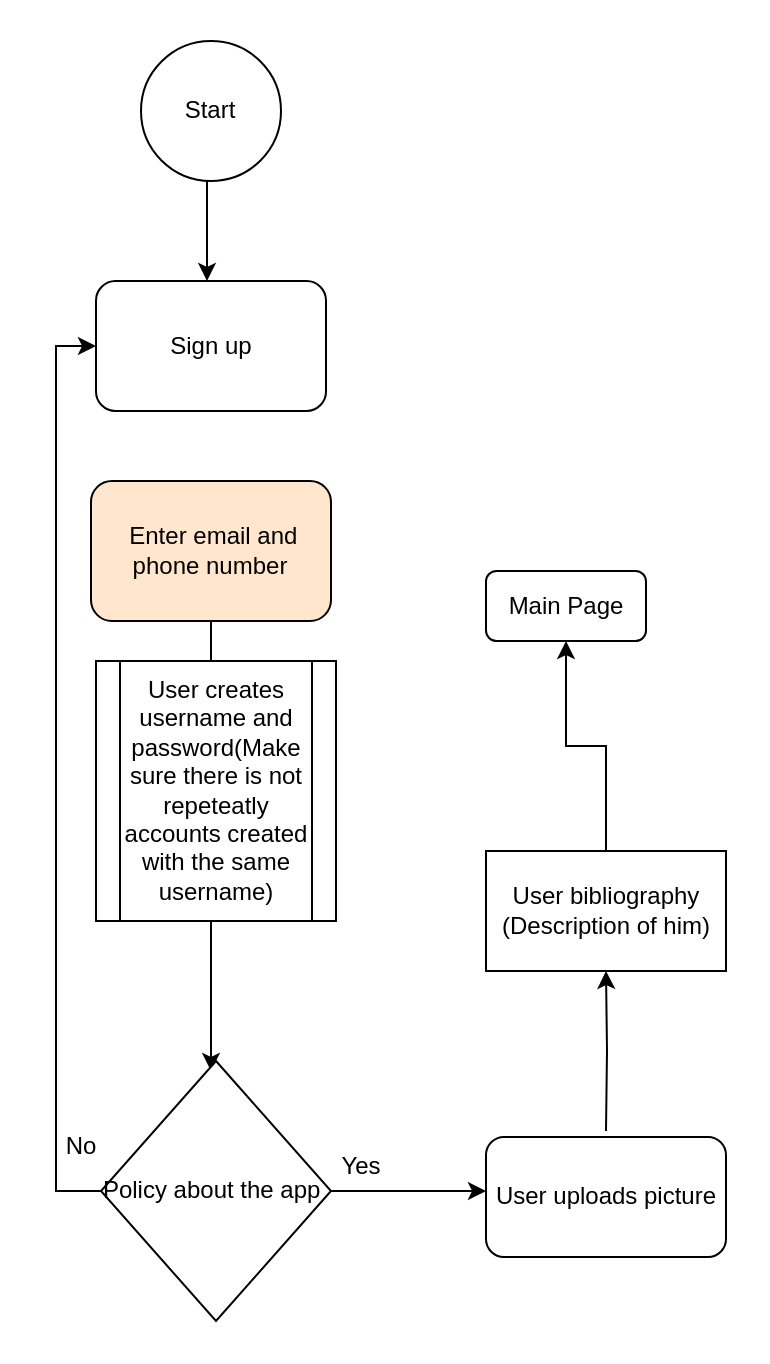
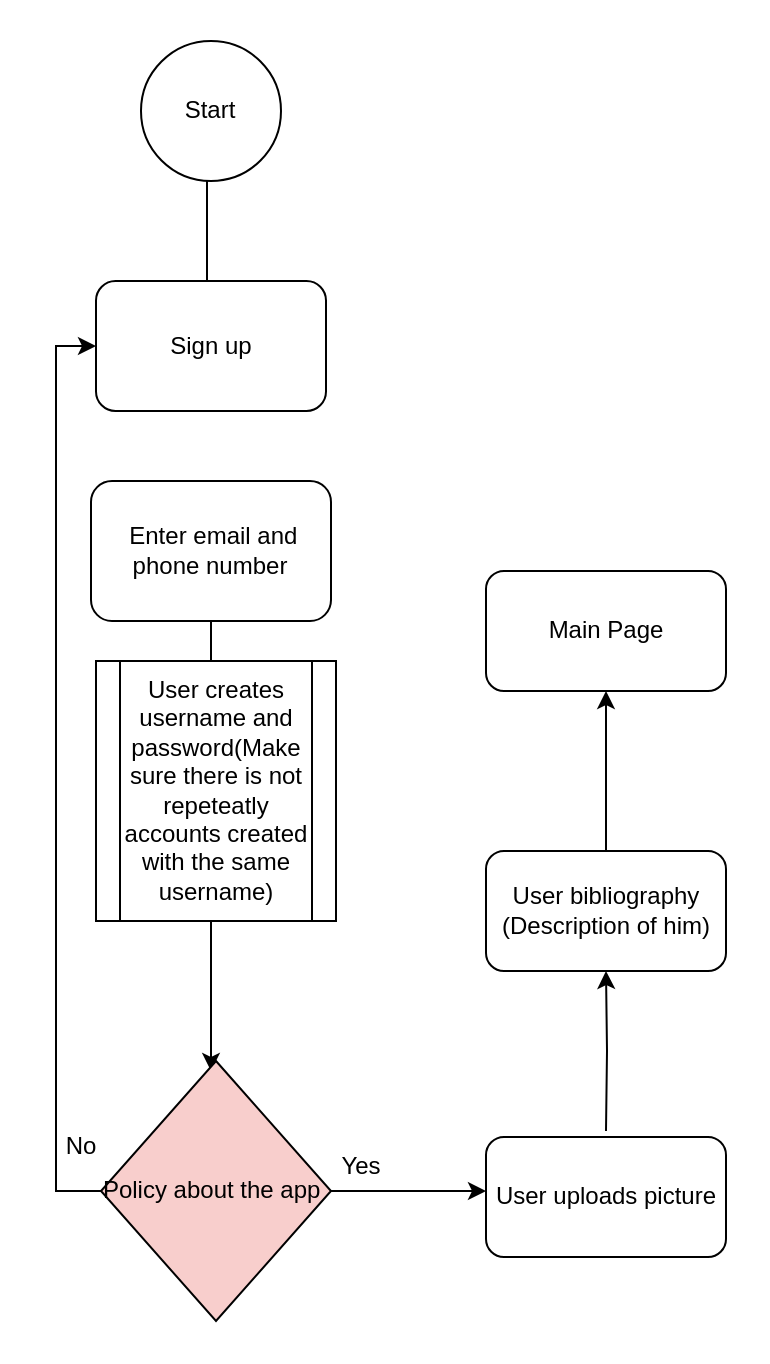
edge "Start" -> "Sign up": arrowhead classic -> none
node "Enter email and phone number": fillcolor #ffe6cc -> #ffffff
node "Main Page": size 160x70 -> 240x120
node "User bibliography (Description of him)": shape rectangle -> rounded rectangle
node "Policy about the app": fillcolor #ffffff -> #f8cecc
